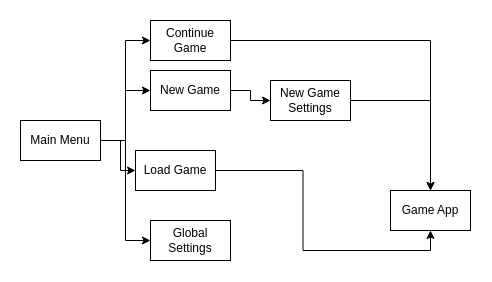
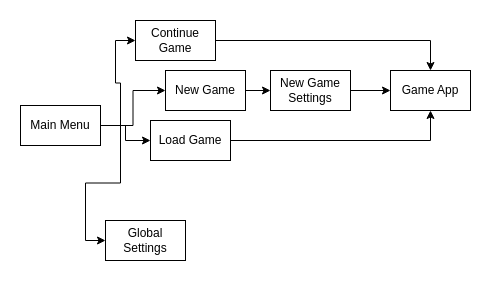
node "Continue Game": moved (191, 41) -> (176, 41)
node "New Game": moved (191, 91) -> (206, 91)
node "New Game Settings": moved (311, 101) -> (311, 91)
node "Main Menu": moved (61, 141) -> (61, 126)
node "Load Game": moved (176, 171) -> (191, 141)
node "Game App": moved (431, 211) -> (431, 91)
node "Global Settings": moved (191, 241) -> (146, 241)
